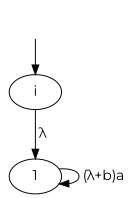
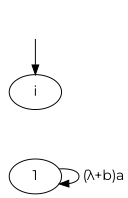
edge "i" -> "1": removed, label "λ"
